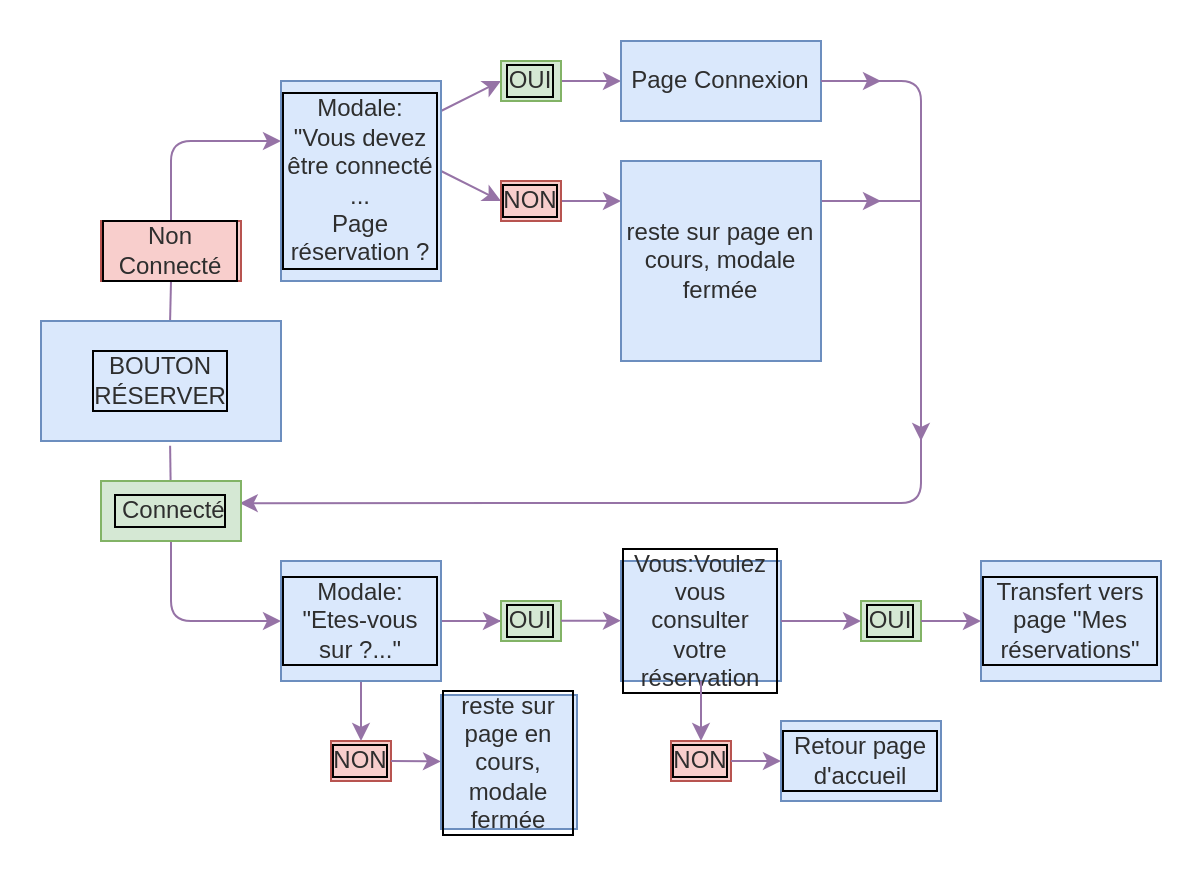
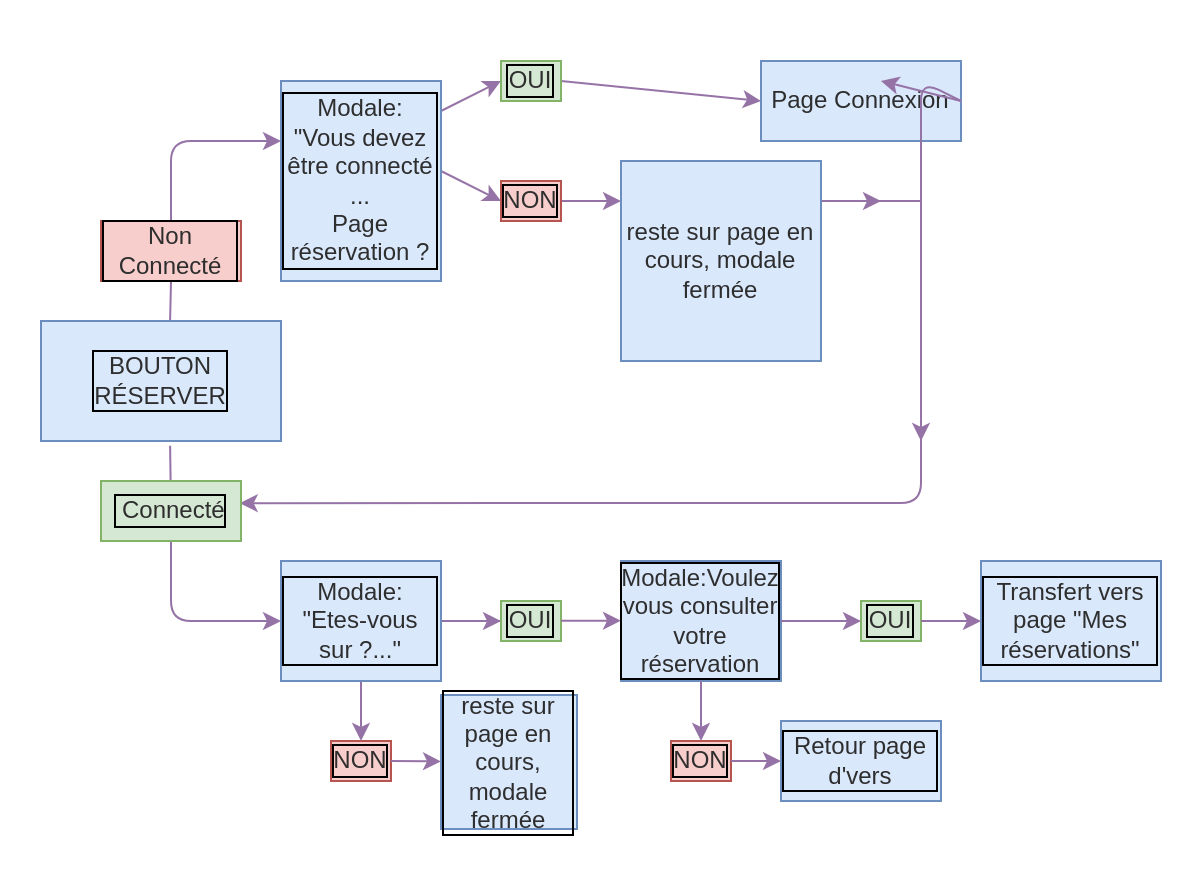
node "Page Connexion": moved (721, 81) -> (861, 101)
node "Vous:Voulez vous consulter votre réservation": label "Vous:Voulez vous consulter votre réservation" -> "Modale:Voulez vous consulter votre réservation"
node "Retour page d'accueil": label "Retour page d'accueil" -> "Retour page d'vers"
